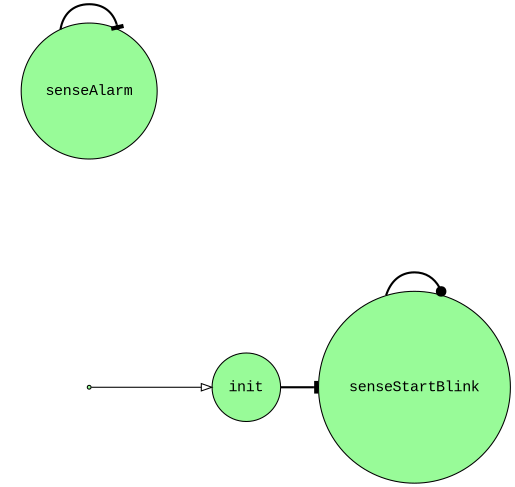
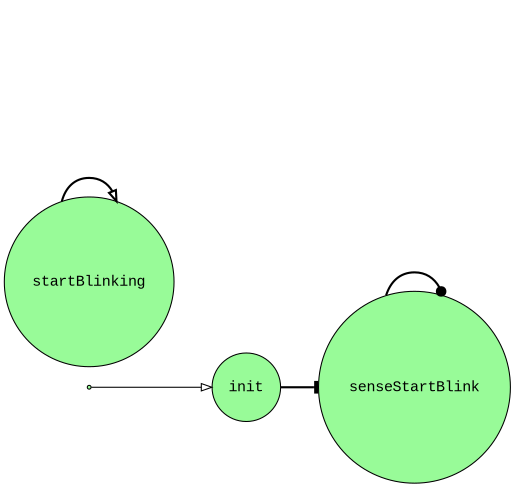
node "senseAlarm": removed
node "startBlinking": added
